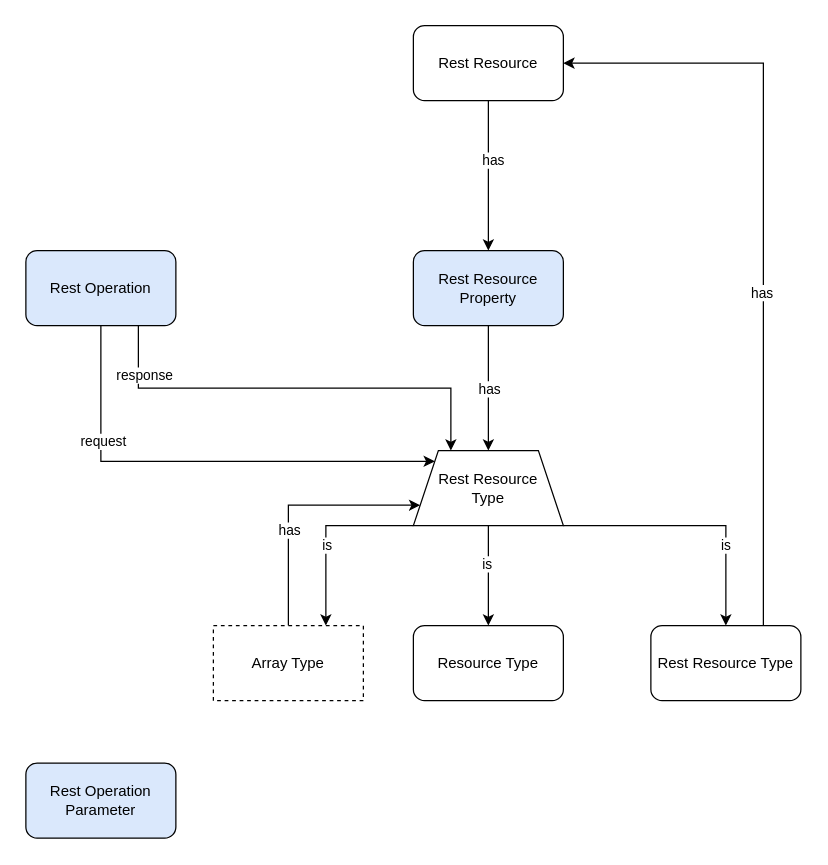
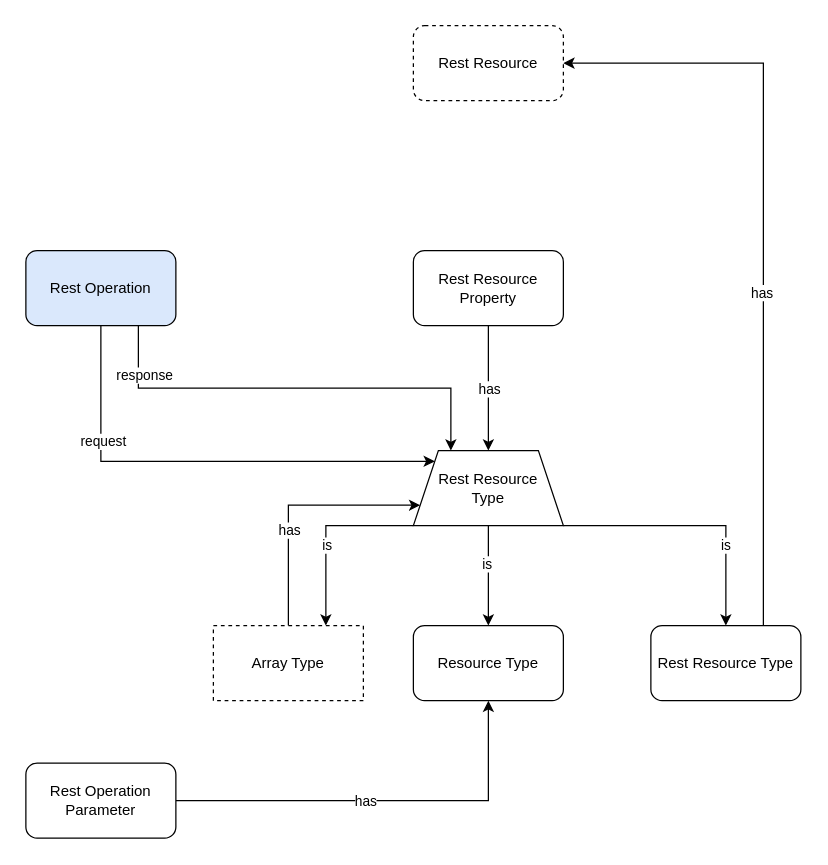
node "Rest Resource": style solid -> dashed
edge "Rest Resource" -> "Rest Resource Property": removed, label "has"
node "Rest Resource Property": fillcolor #dae8fc -> #ffffff
node "Rest Operation Parameter": fillcolor #dae8fc -> #ffffff
edge "Rest Operation Parameter" -> "Resource Type": added, label "has"
